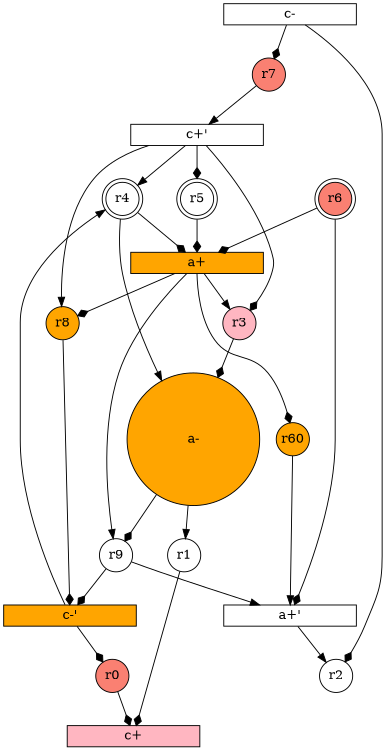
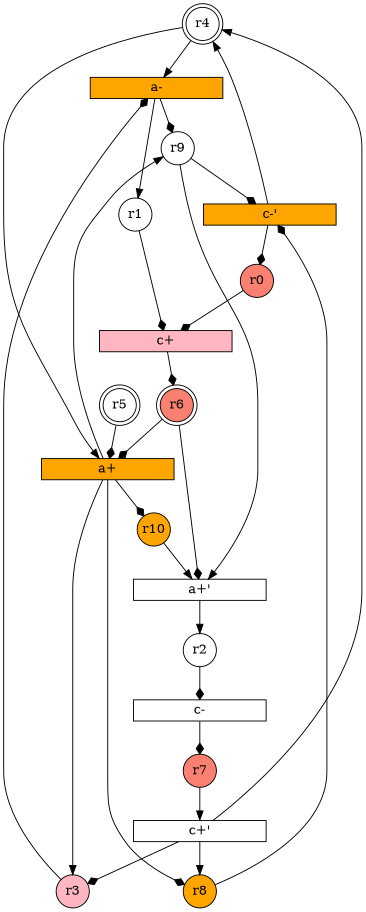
edge "c+'" -> "r5": removed
edge "r4" -> "a+": arrowhead diamond -> normal
edge "c-" -> "r2": reversed
edge "c+" -> "r6": added
node "a-": shape circle -> box
node "r60": label "r60" -> "r10"
